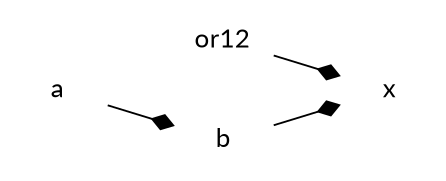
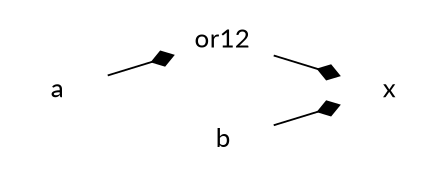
edge "a" -> "b": now "a" -> "or12"
